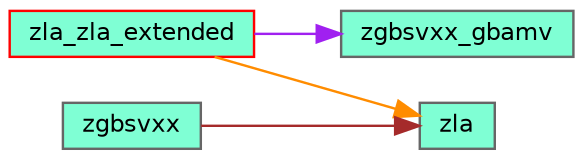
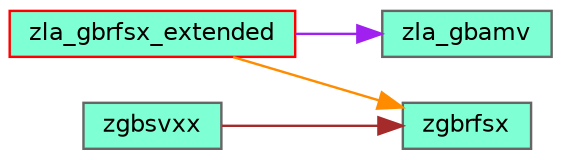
node "zla_zla_extended": label "zla_zla_extended" -> "zla_gbrfsx_extended"
node "zgbsvxx_gbamv": label "zgbsvxx_gbamv" -> "zla_gbamv"
node "zla": label "zla" -> "zgbrfsx"
